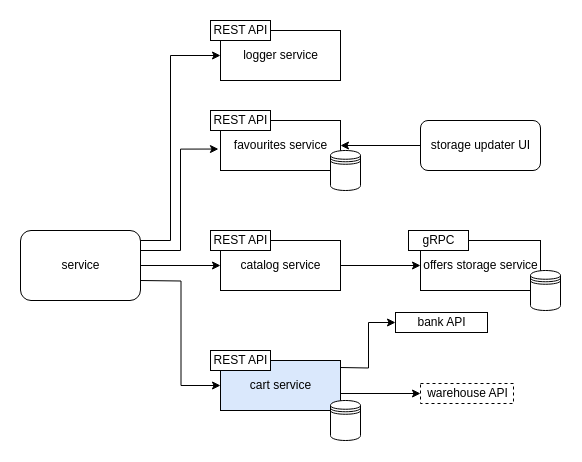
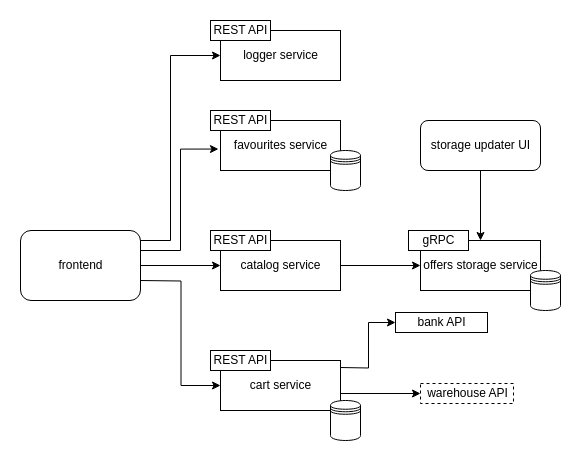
edge "storage updater UI" -> "favourites service": now "storage updater UI" -> "offers storage service"
node "service": label "service" -> "frontend"
node "cart service": fillcolor #dae8fc -> #ffffff
